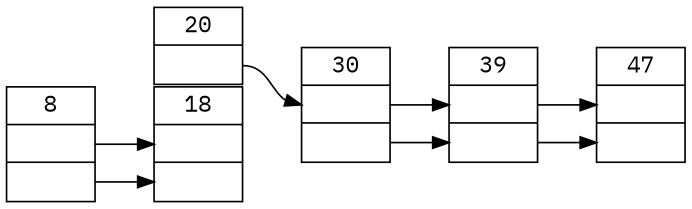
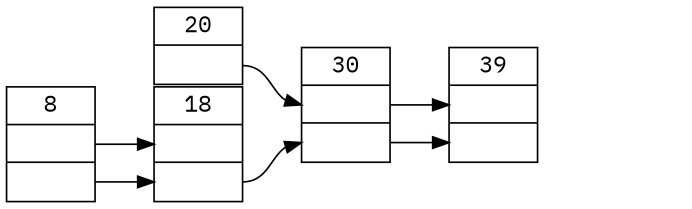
node "47": removed
edge "18" -> "30": added
